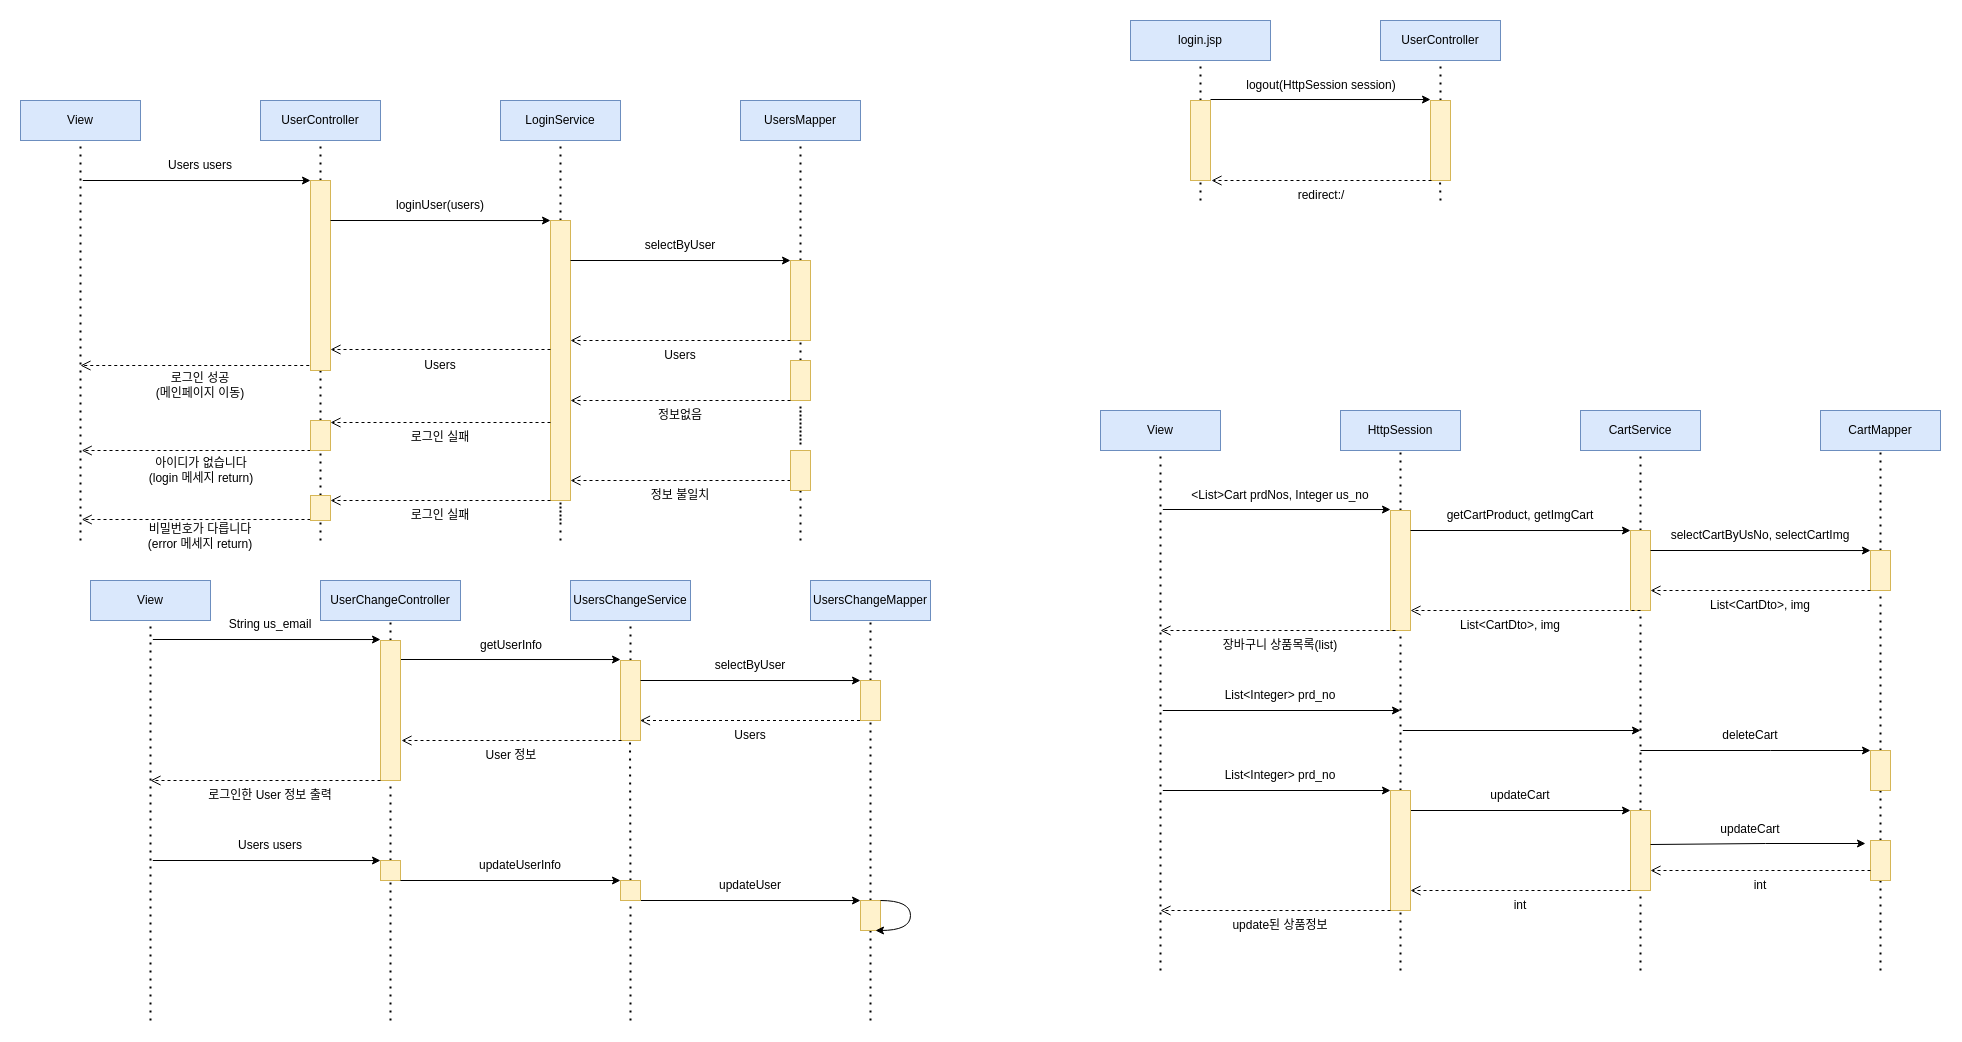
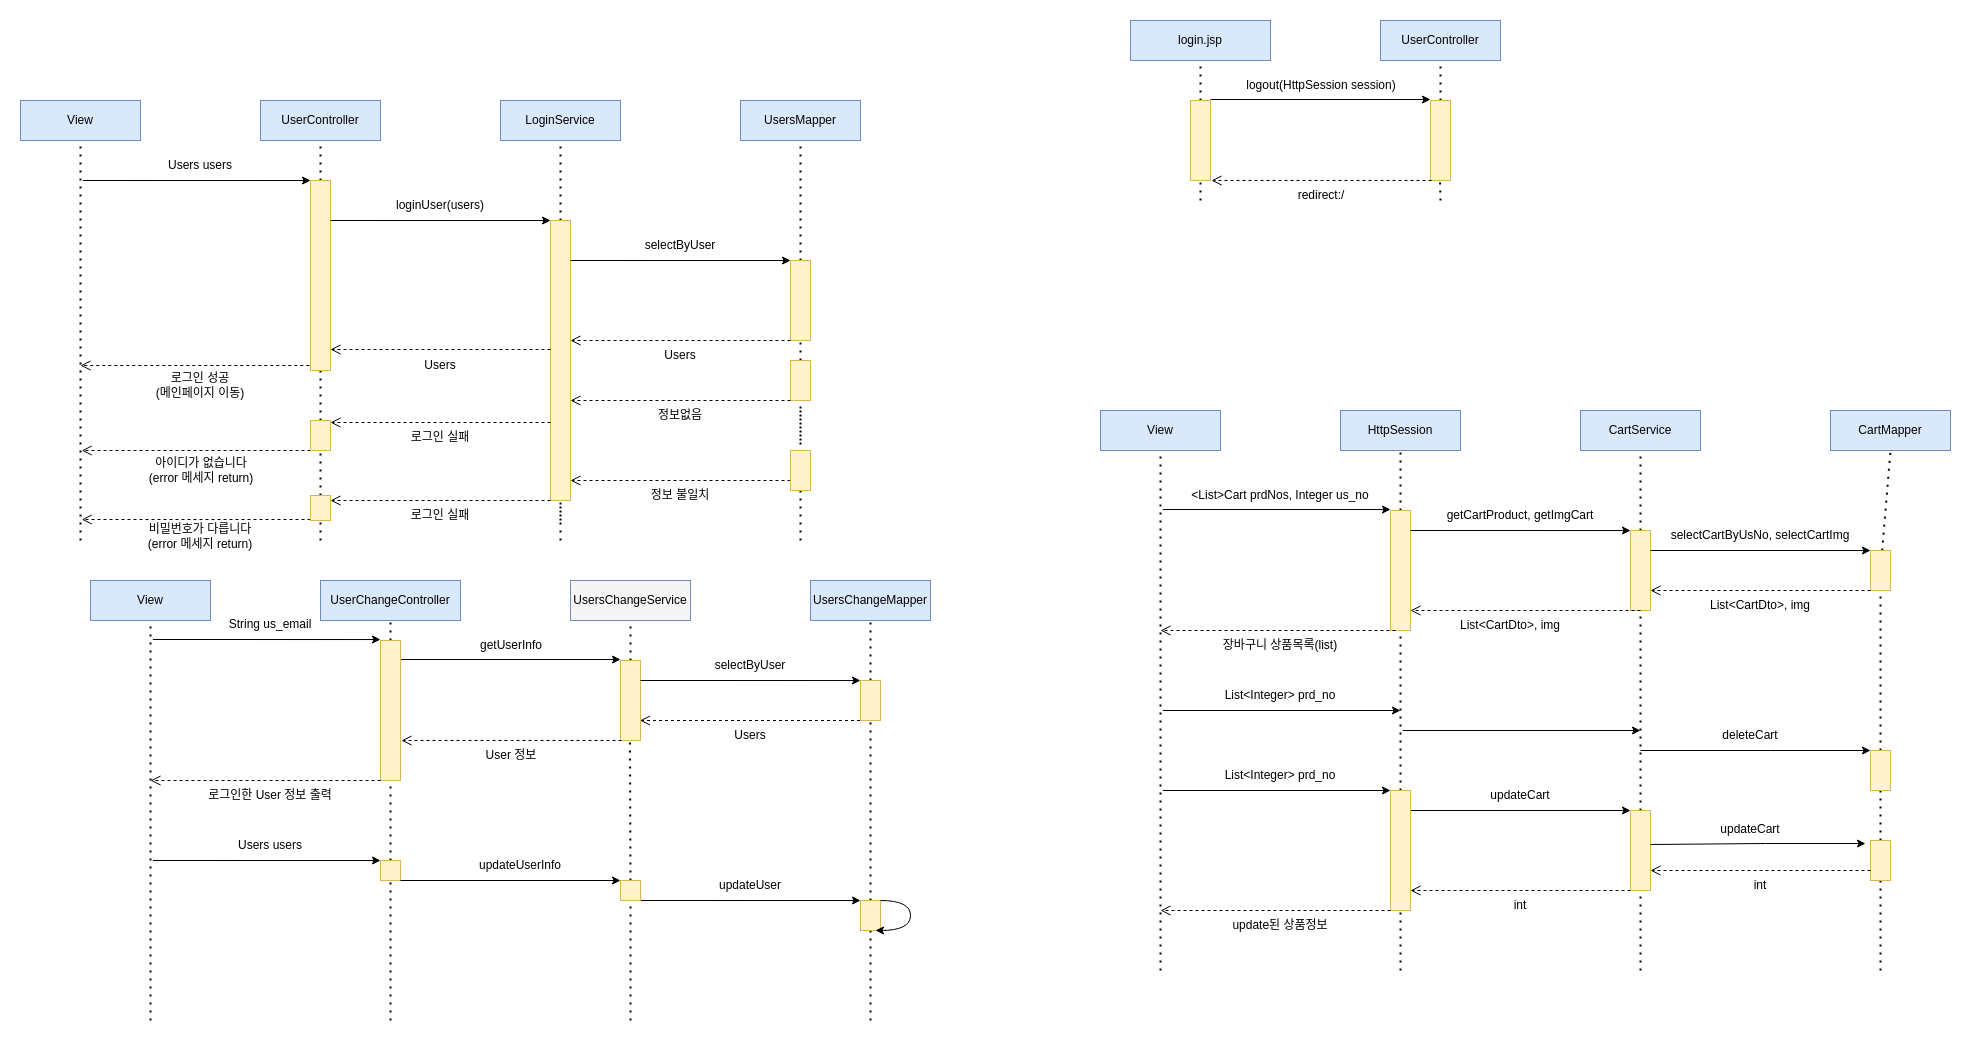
node "CartMapper": moved (1881, 431) -> (1891, 431)
node "아이디가 없습니다 (login 메세지 return)": label "아이디가 없습니다 (login 메세지 return)" -> "아이디가 없습니다 (error 메세지 return)"
node "UsersChangeService": fillcolor #dae8fc -> #f5f5f5
